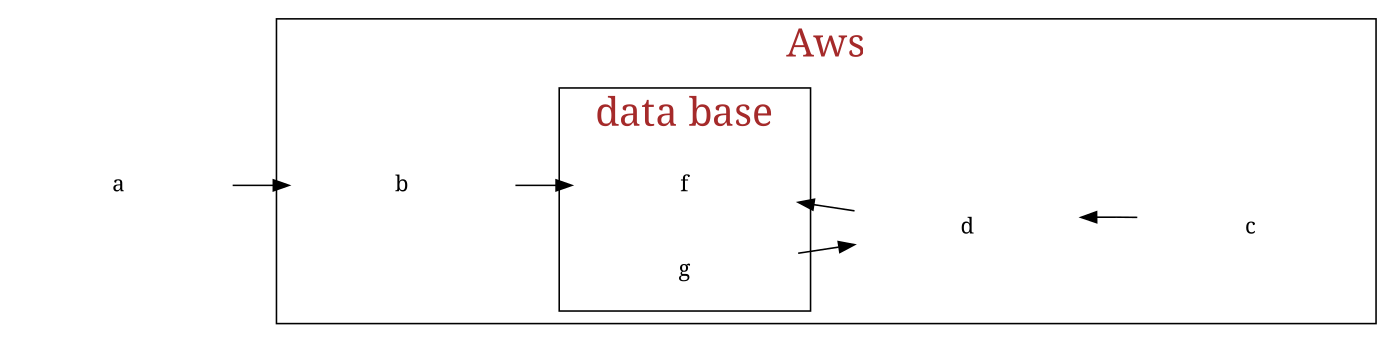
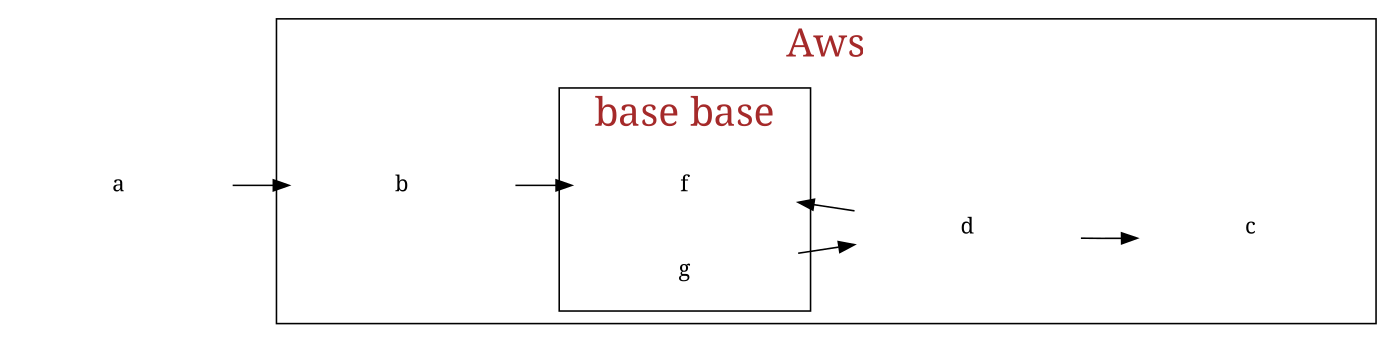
cluster "data base": label "data base" -> "base base"
edge "c" -> "d": reversed
